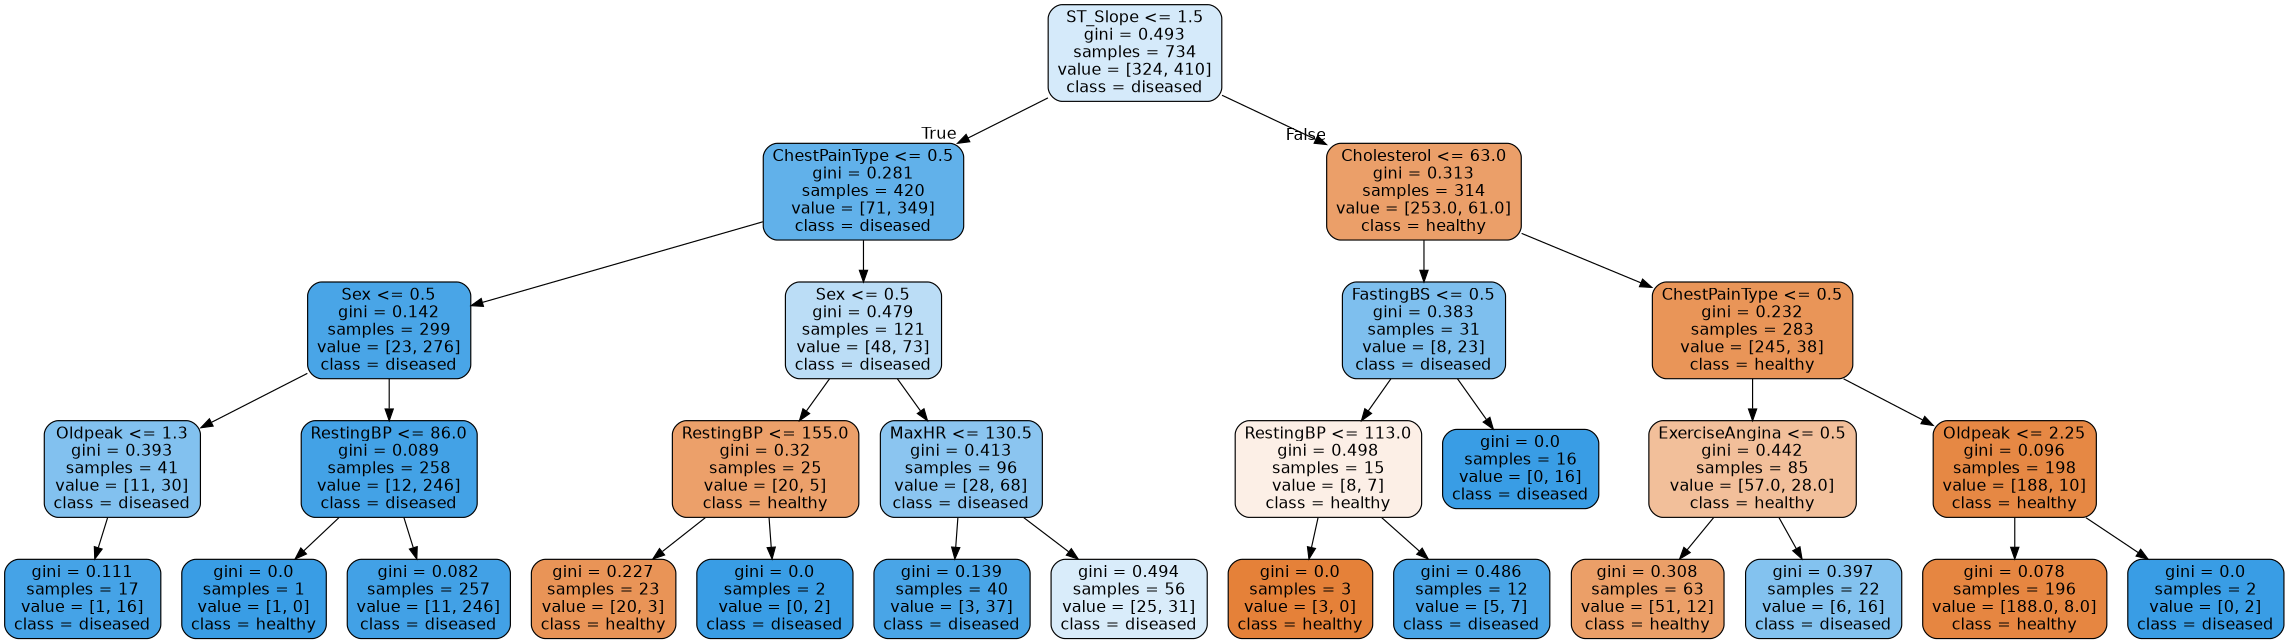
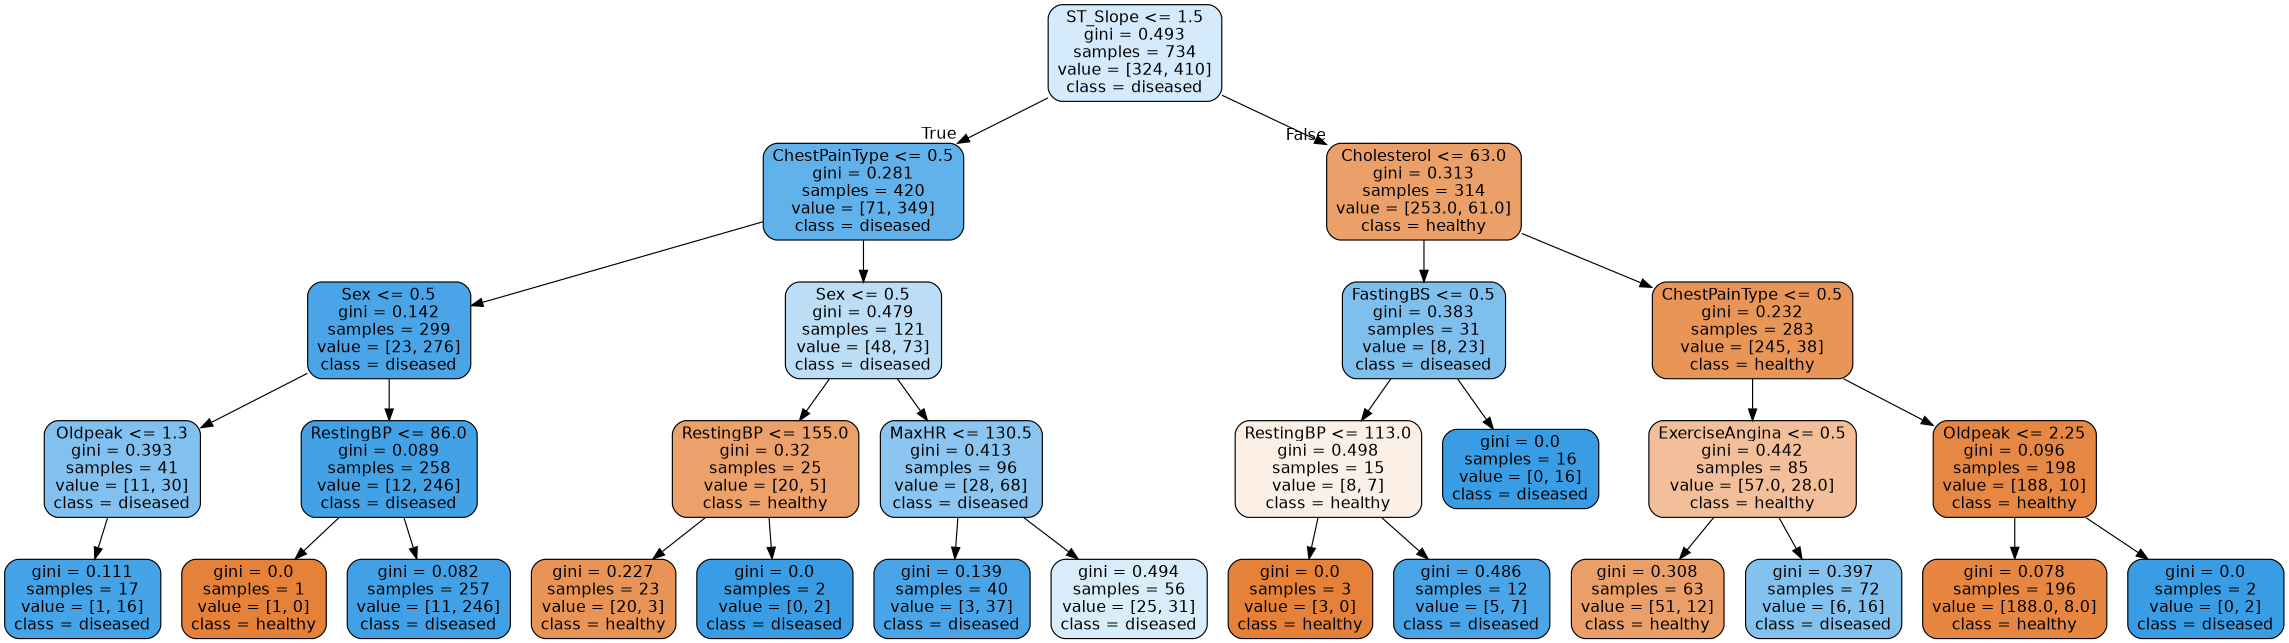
node "gini = 0.0 samples = 1 value = [1, 0] class = healthy": fillcolor #399de5 -> #e58139
node "gini = 0.397 samples = 22 value = [6, 16] class = diseased": label "gini = 0.397 samples = 22 value = [6, 16] class = diseased" -> "gini = 0.397 samples = 72 value = [6, 16] class = diseased"
